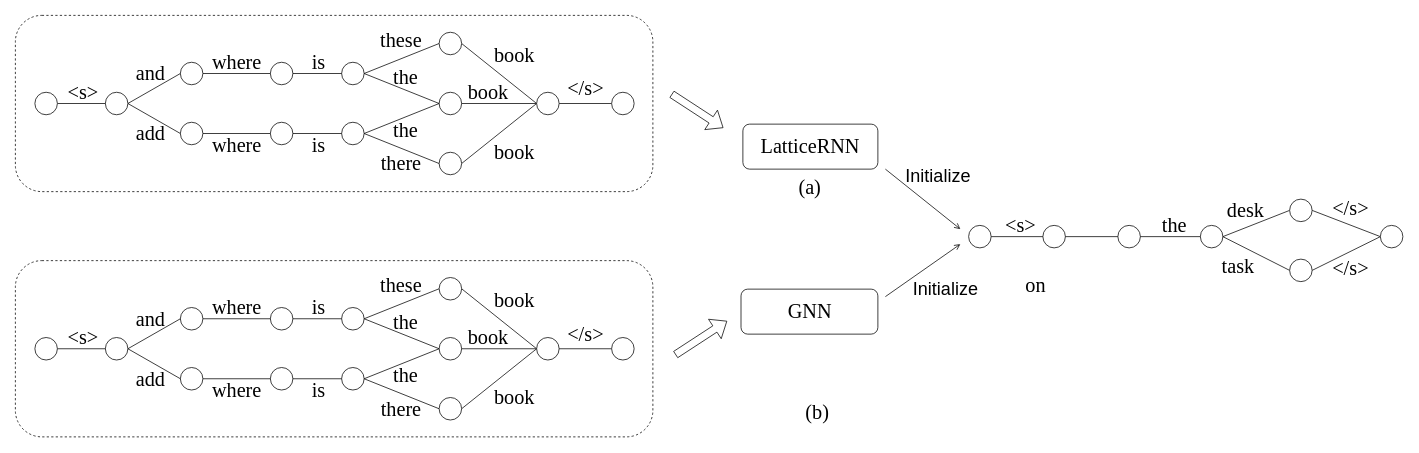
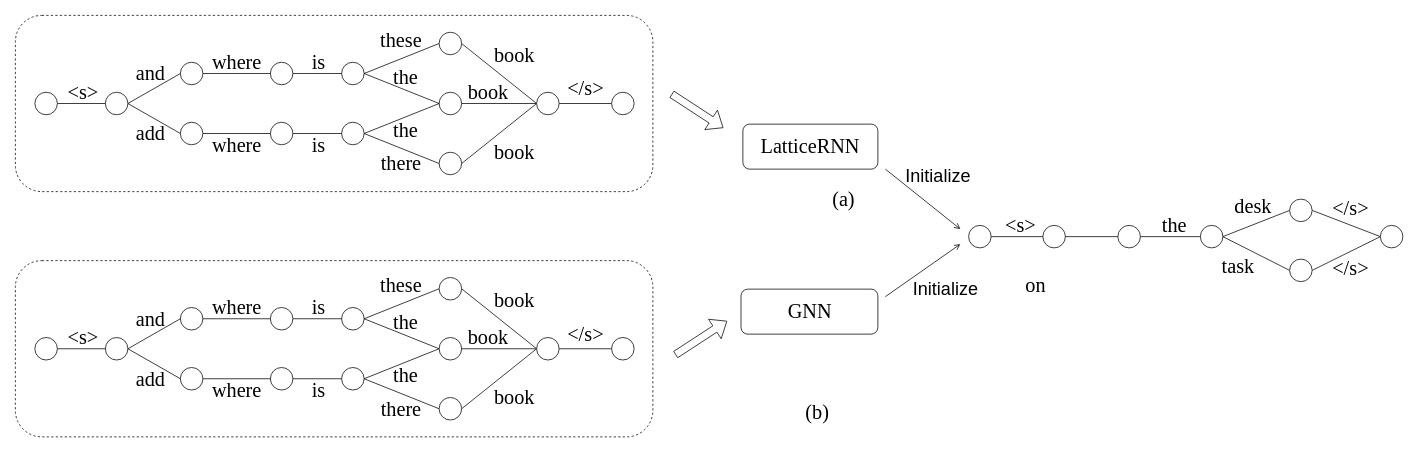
node "(a)": moved (809, 188) -> (843, 199)
node "desk": moved (1245, 210) -> (1253, 207)
